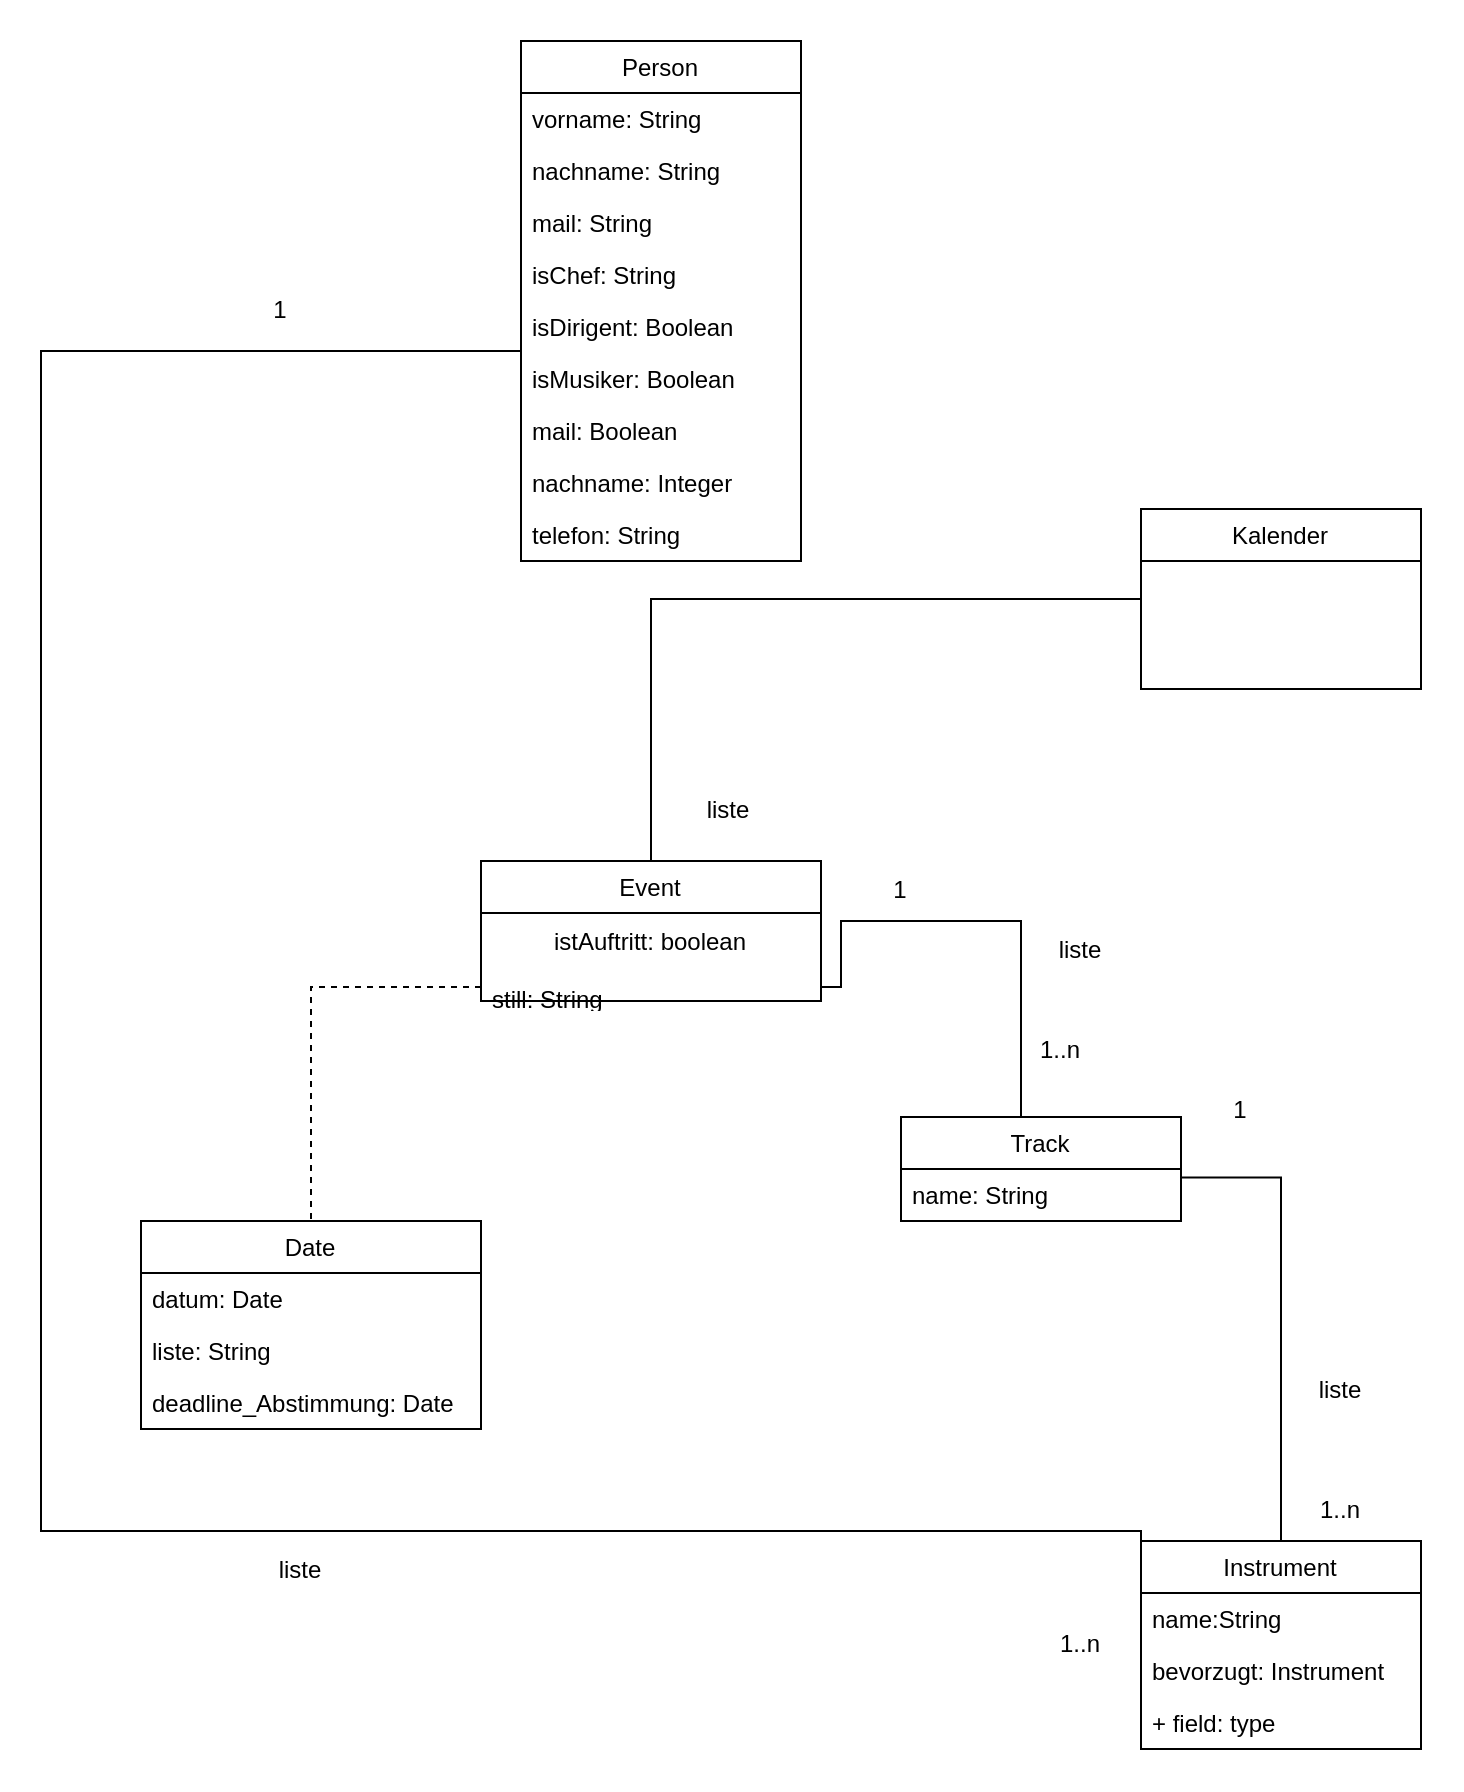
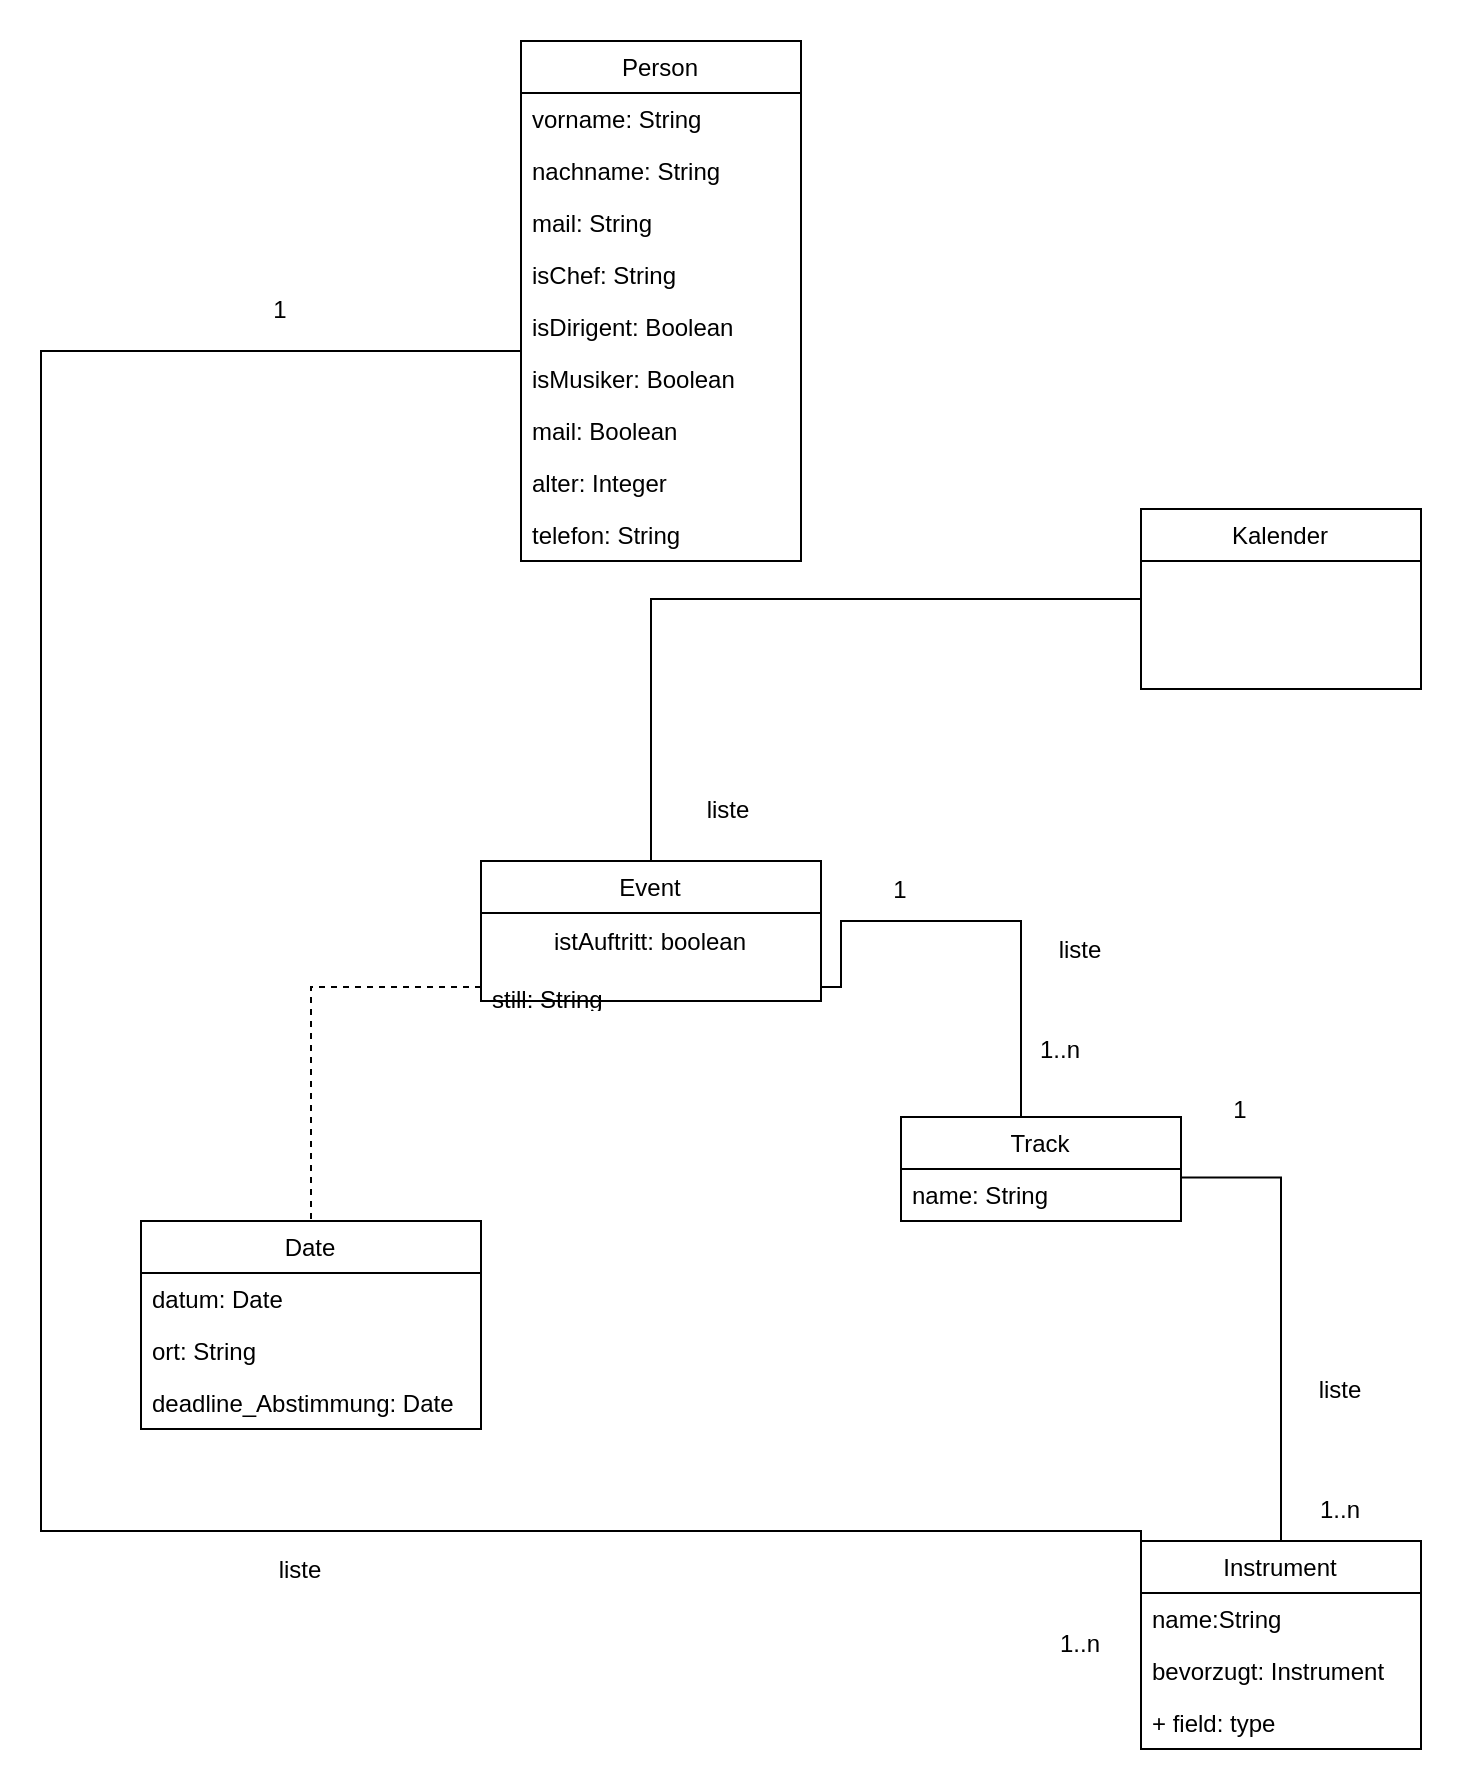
node "nachname: Integer": label "nachname: Integer" -> "alter: Integer"
node "liste: String": label "liste: String" -> "ort: String"
